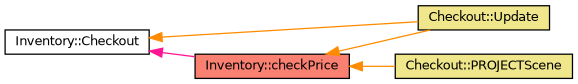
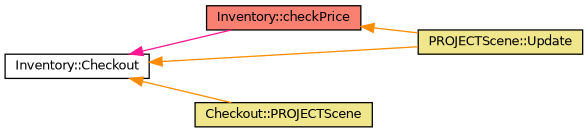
node "Checkout::Update": label "Checkout::Update" -> "PROJECTScene::Update"
edge "Checkout::PROJECTScene" -> "Inventory::checkPrice": now "Checkout::PROJECTScene" -> "Inventory::Checkout"
